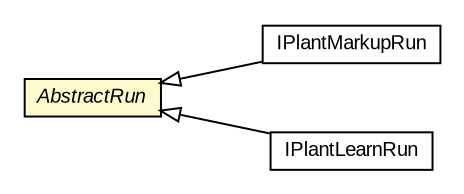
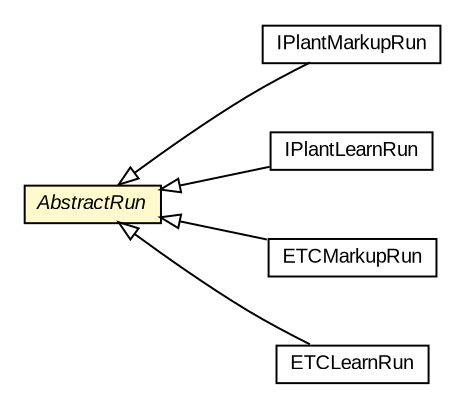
node "ETCMarkupRun": added
node "ETCLearnRun": added
